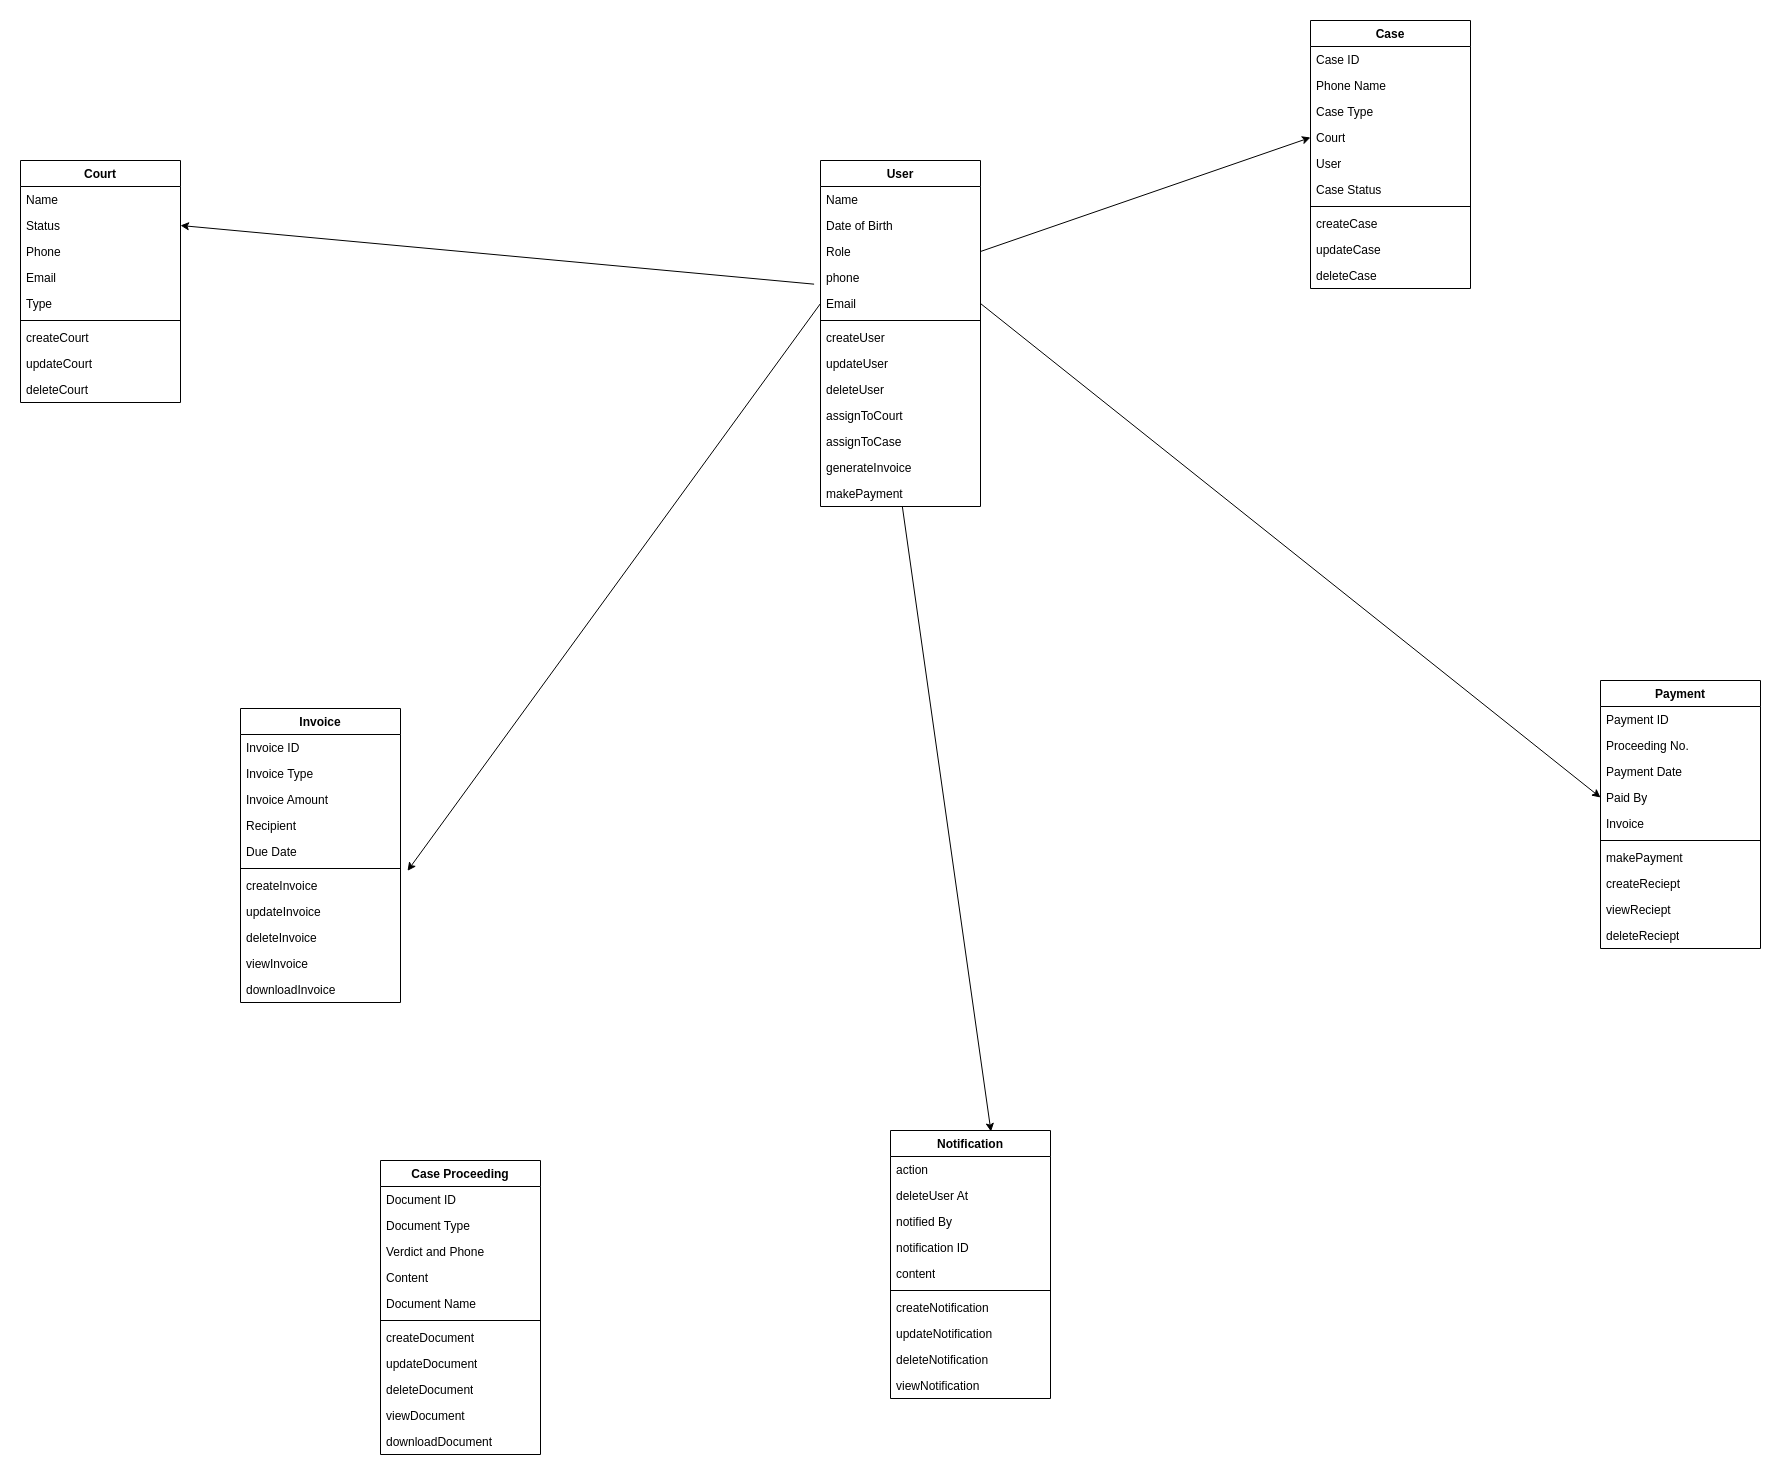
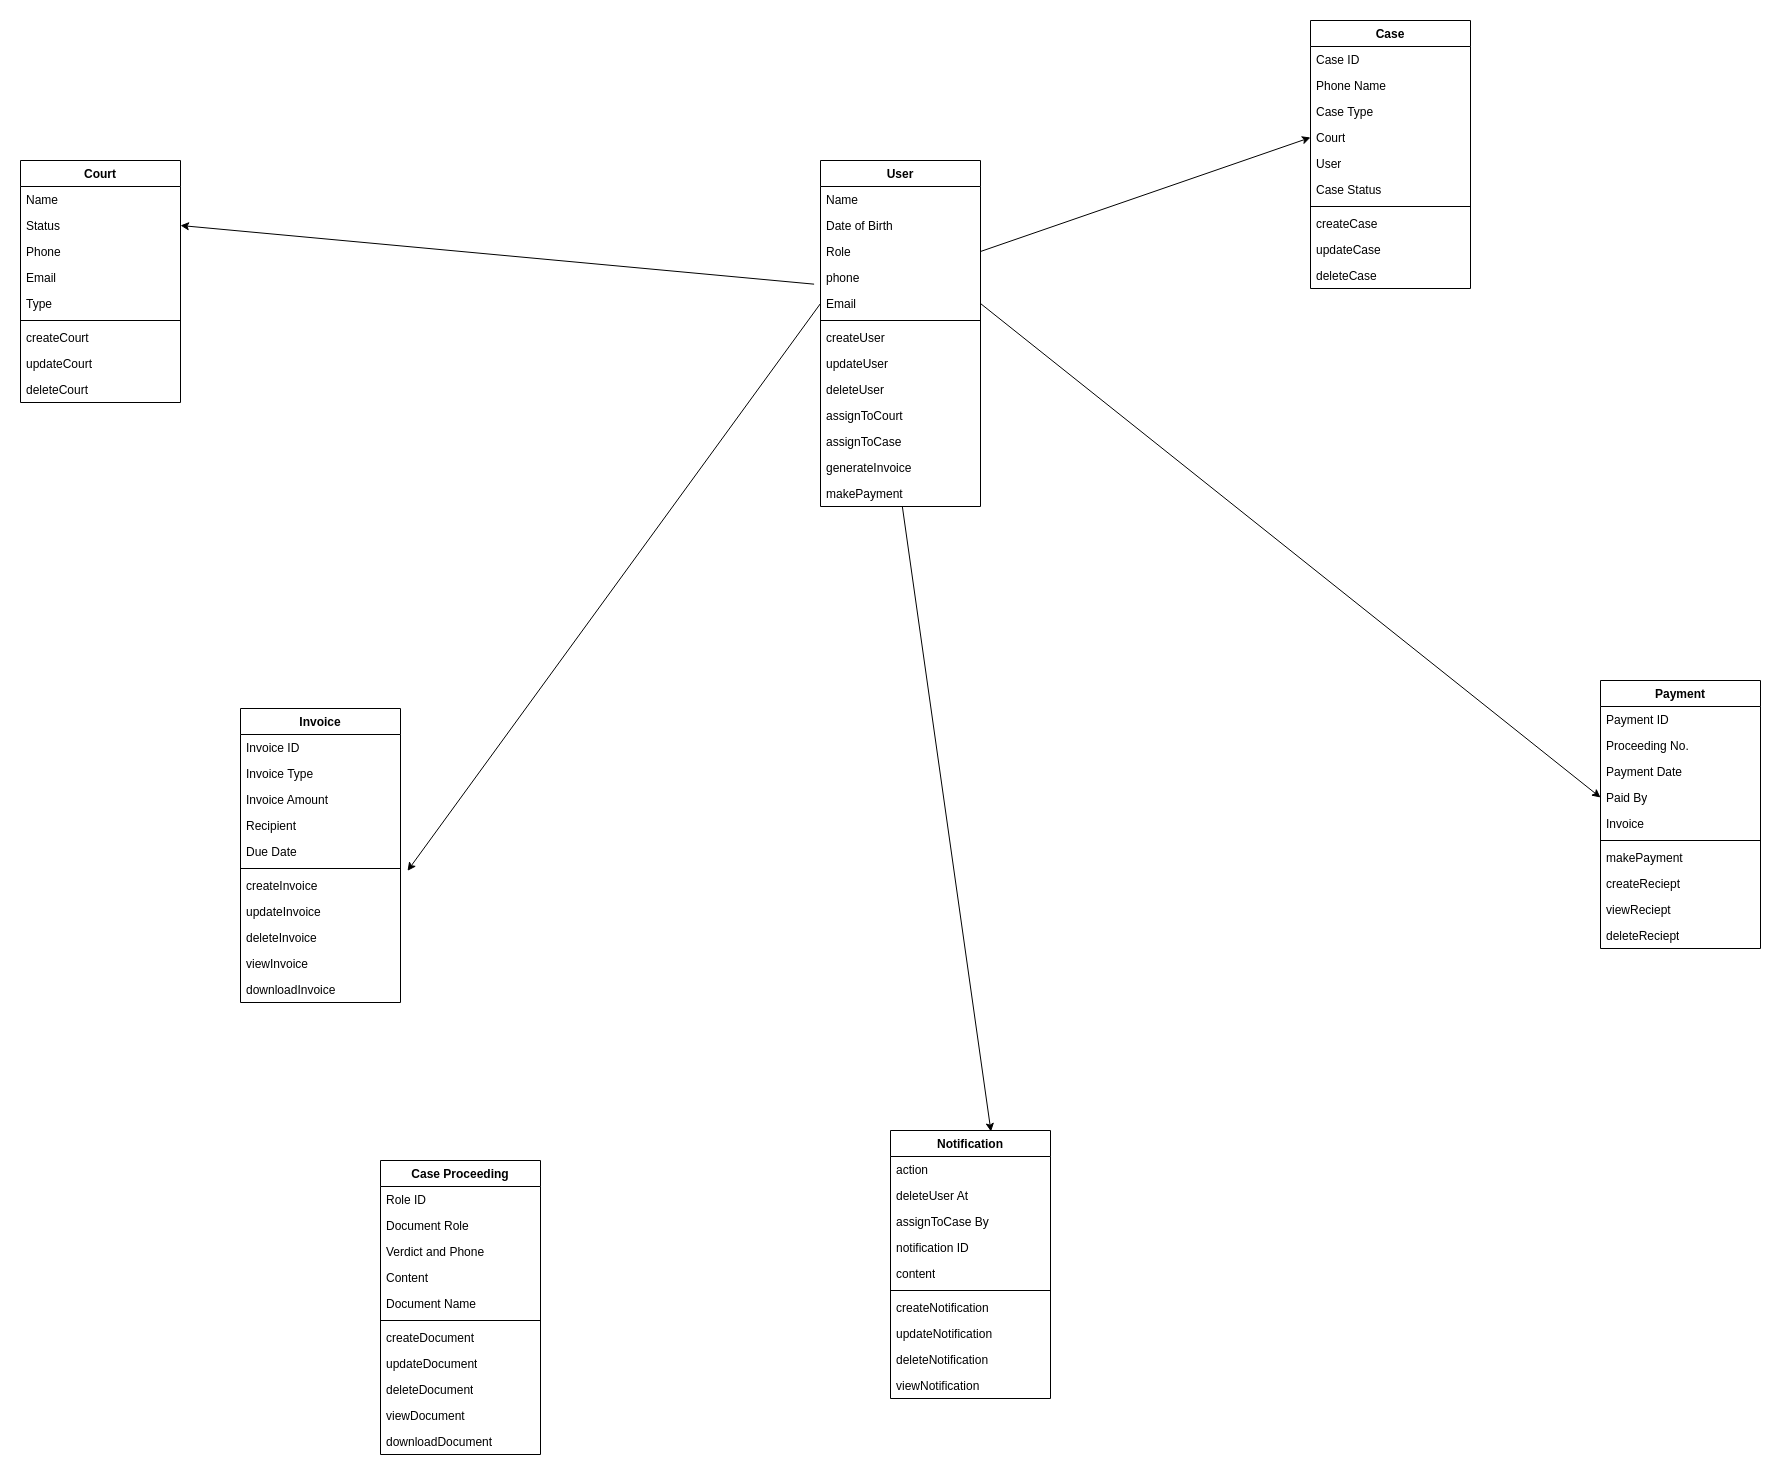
node "Document ID": label "Document ID" -> "Role ID"
node "notified By": label "notified By" -> "assignToCase By"
node "Document Type": label "Document Type" -> "Document Role"
